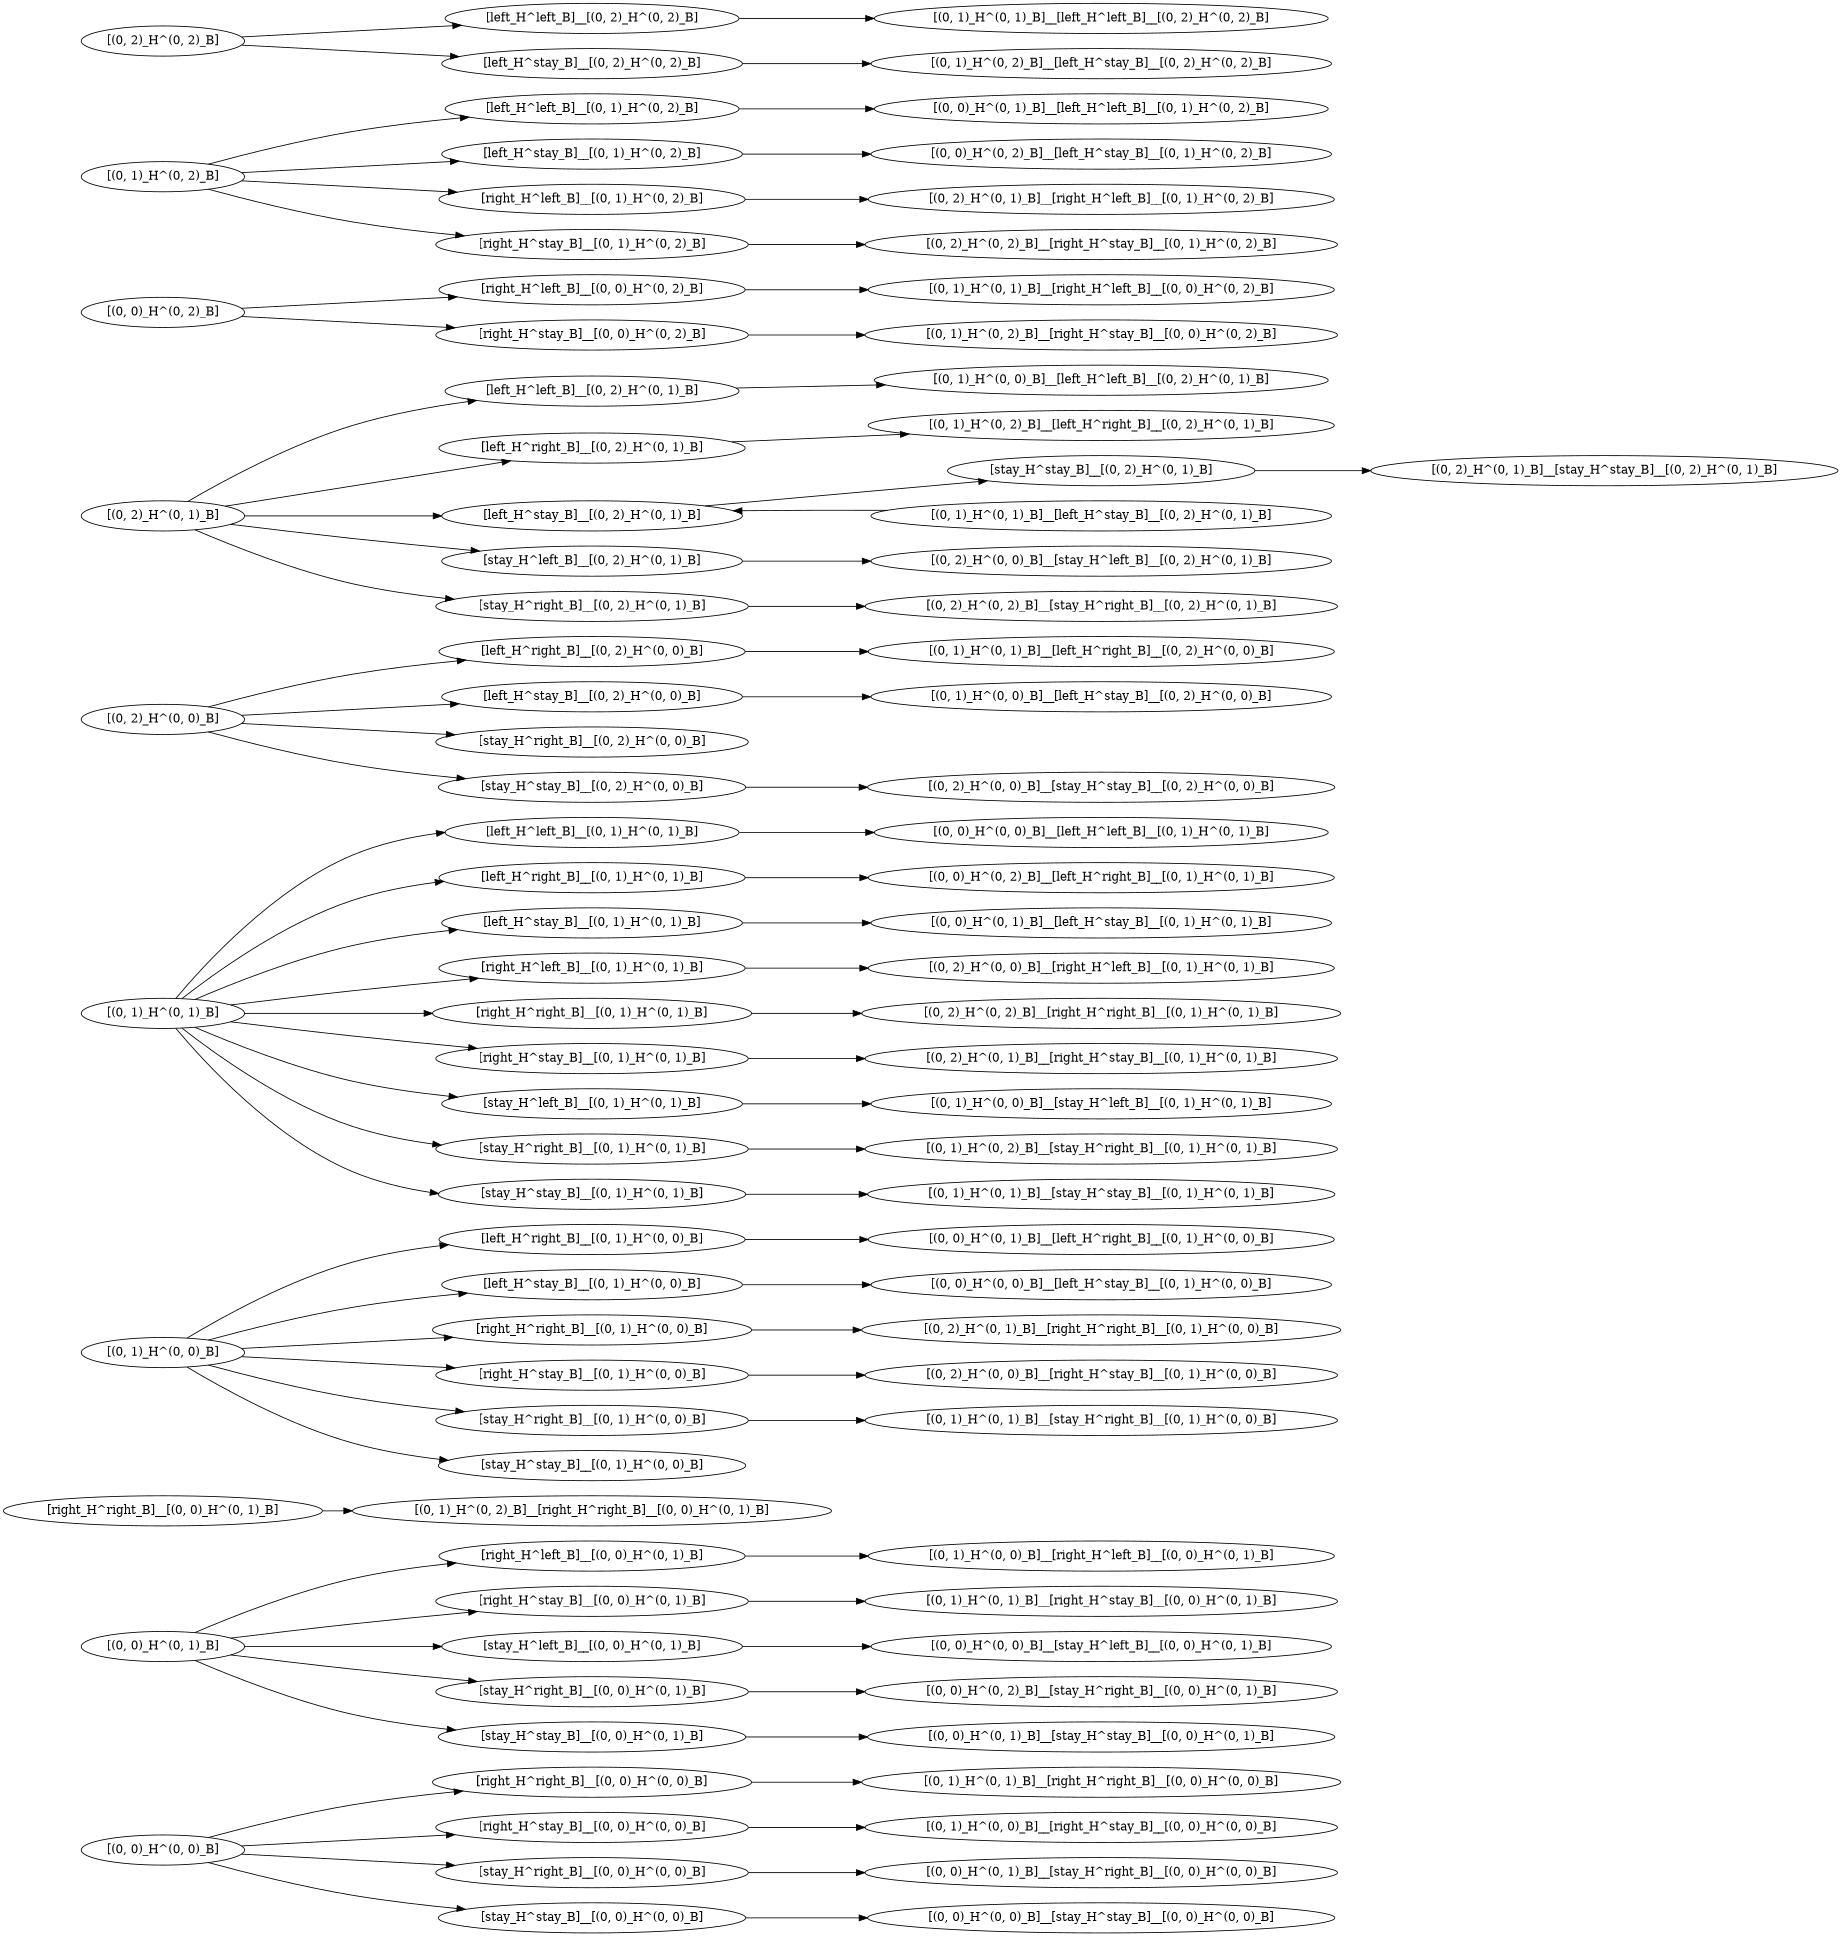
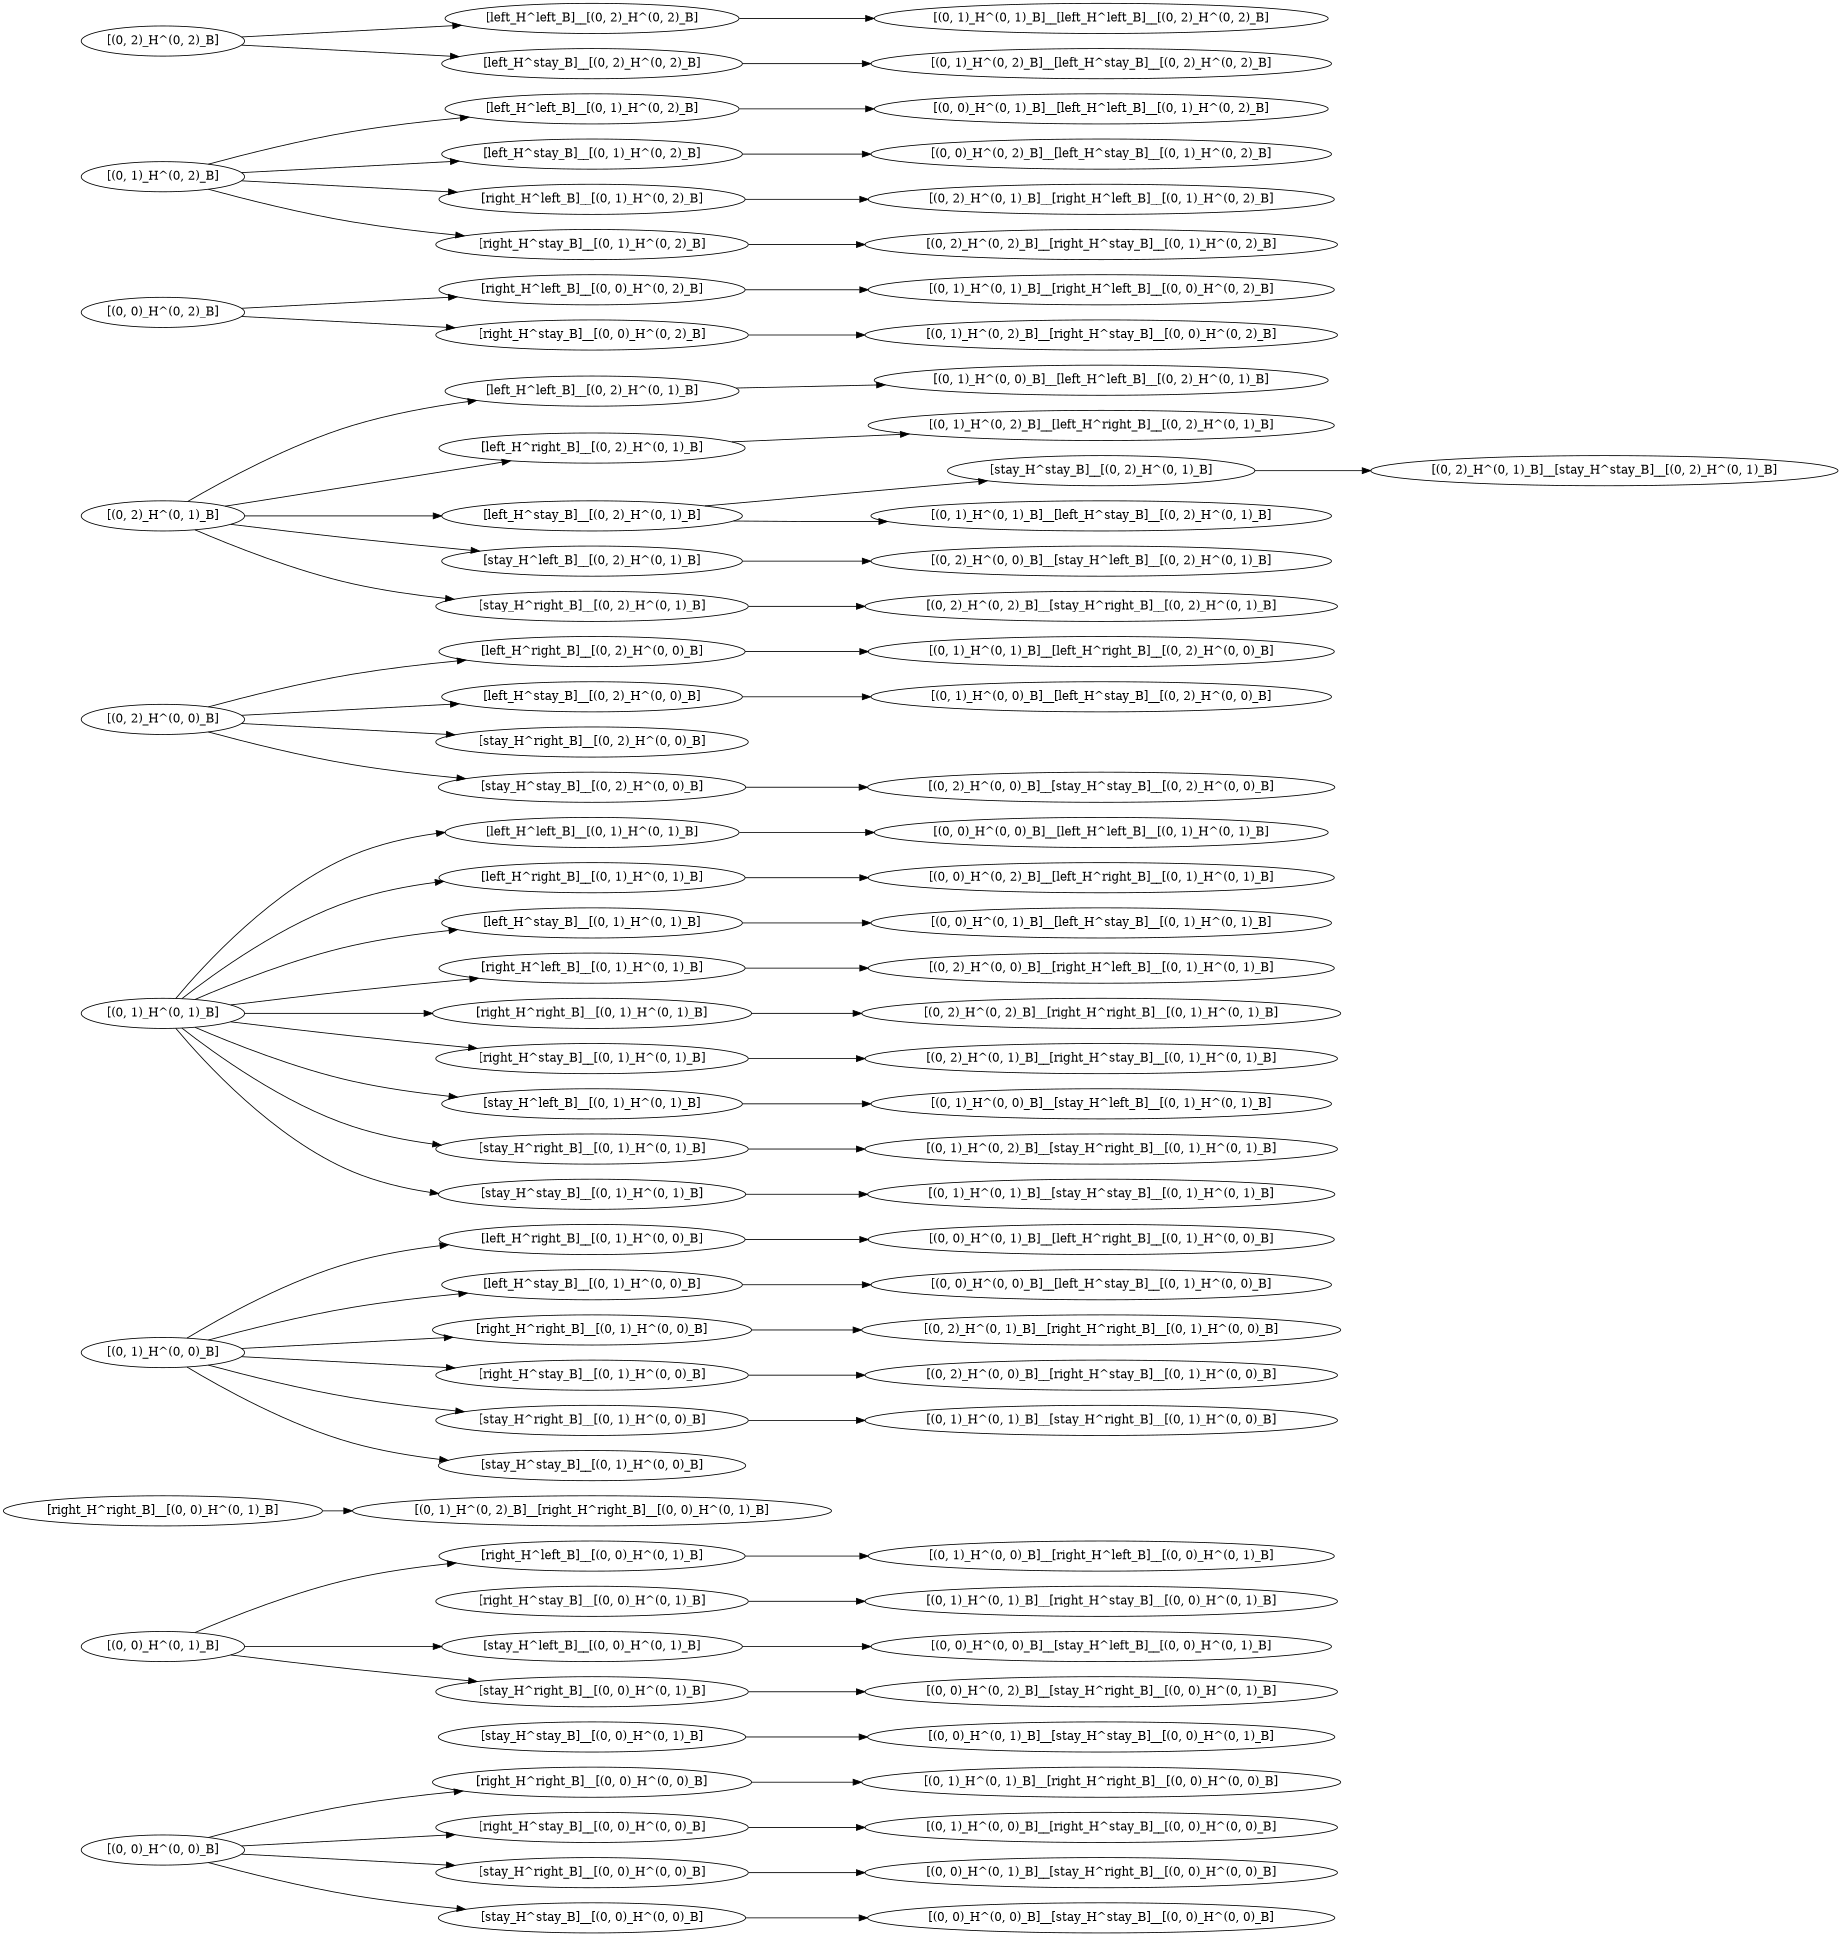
edge "[(0, 1)_H^(0, 1)_B]__[left_H^stay_B]__[(0, 2)_H^(0, 1)_B]" -> "[left_H^stay_B]__[(0, 2)_H^(0, 1)_B]": reversed
edge "[(0, 0)_H^(0, 1)_B]" -> "[right_H^stay_B]__[(0, 0)_H^(0, 1)_B]": removed
edge "[(0, 0)_H^(0, 1)_B]" -> "[stay_H^stay_B]__[(0, 0)_H^(0, 1)_B]": removed
